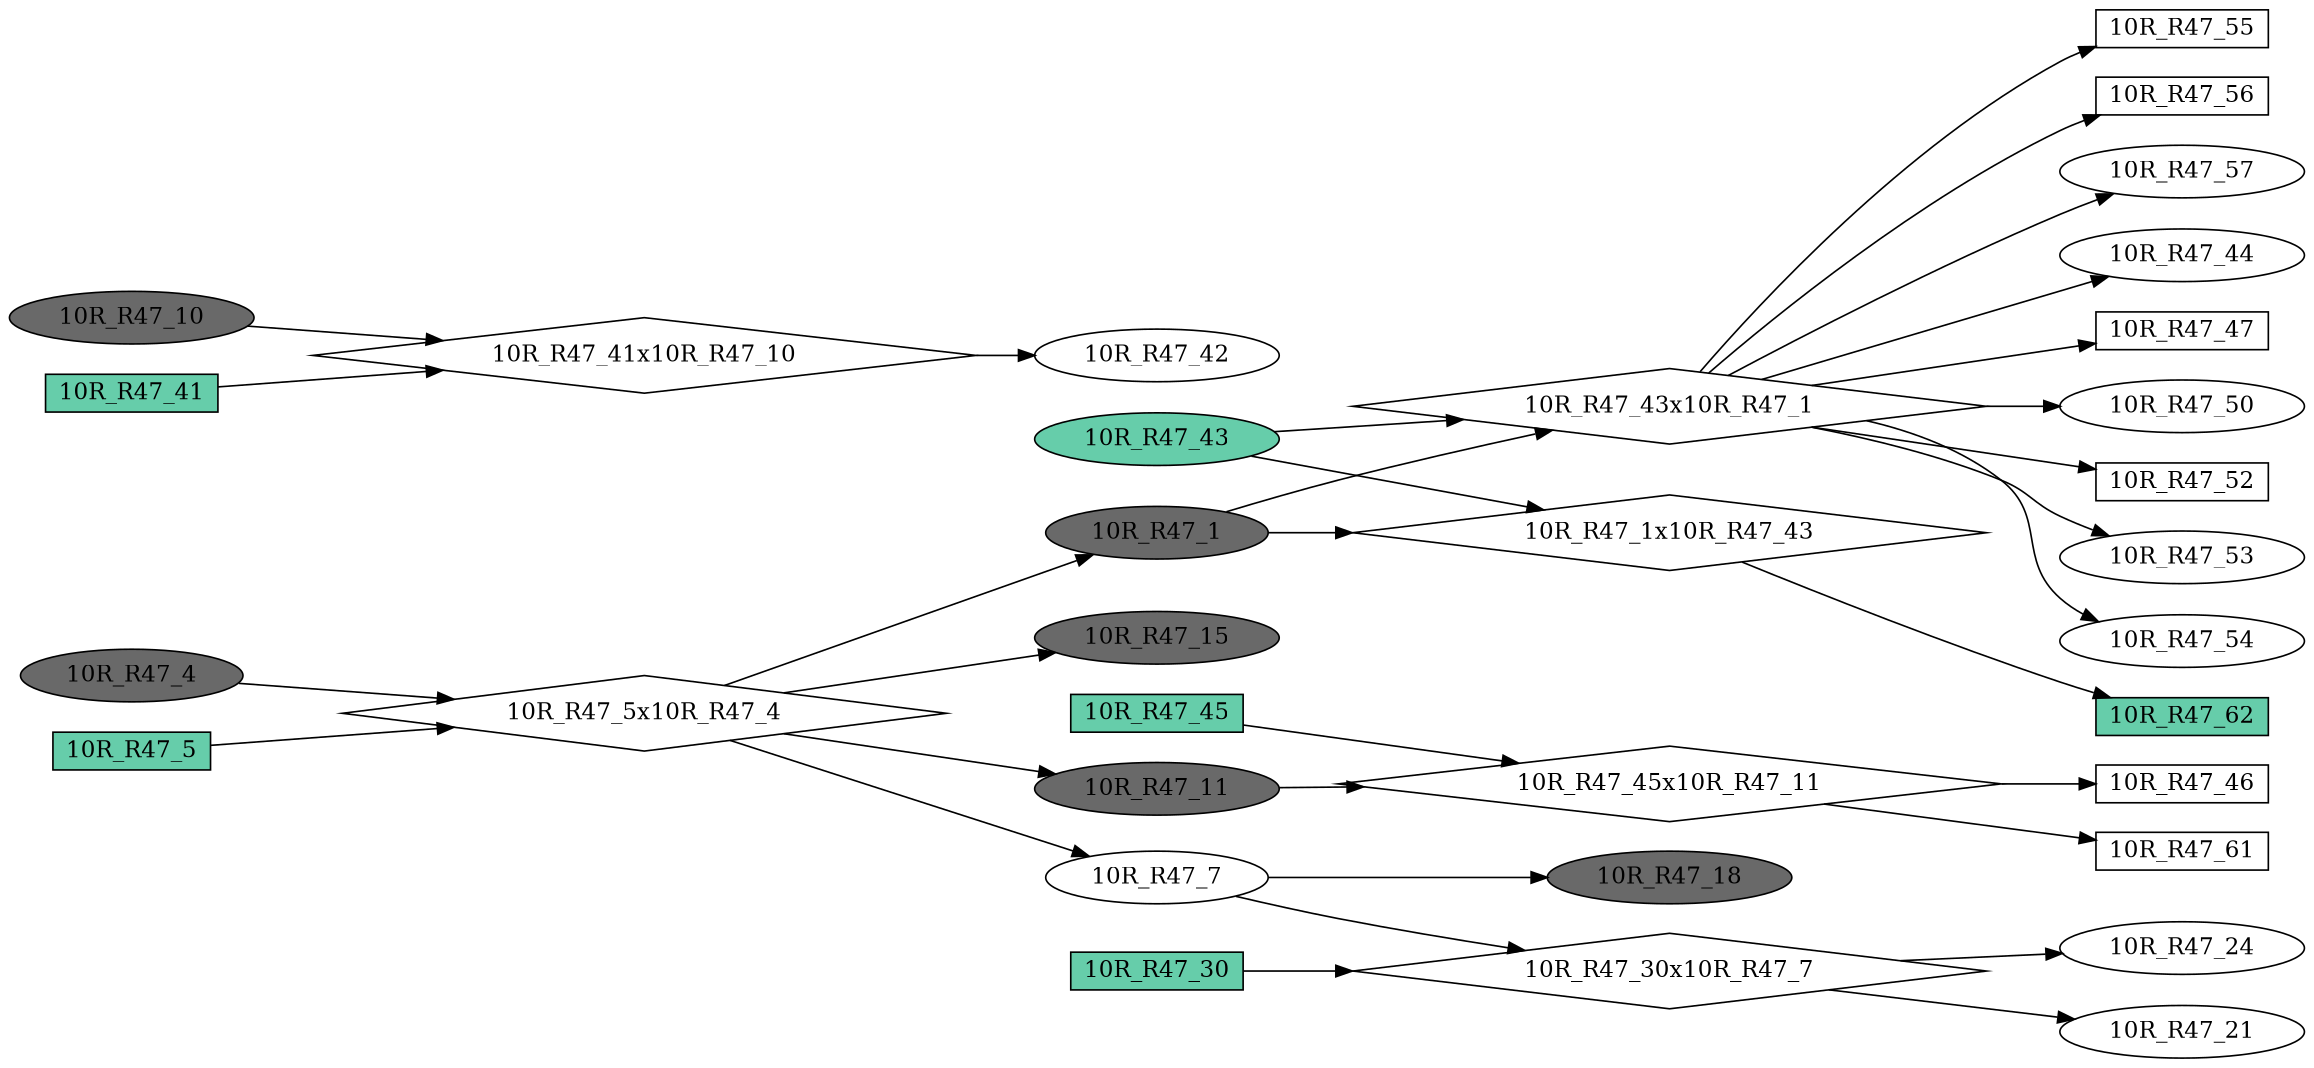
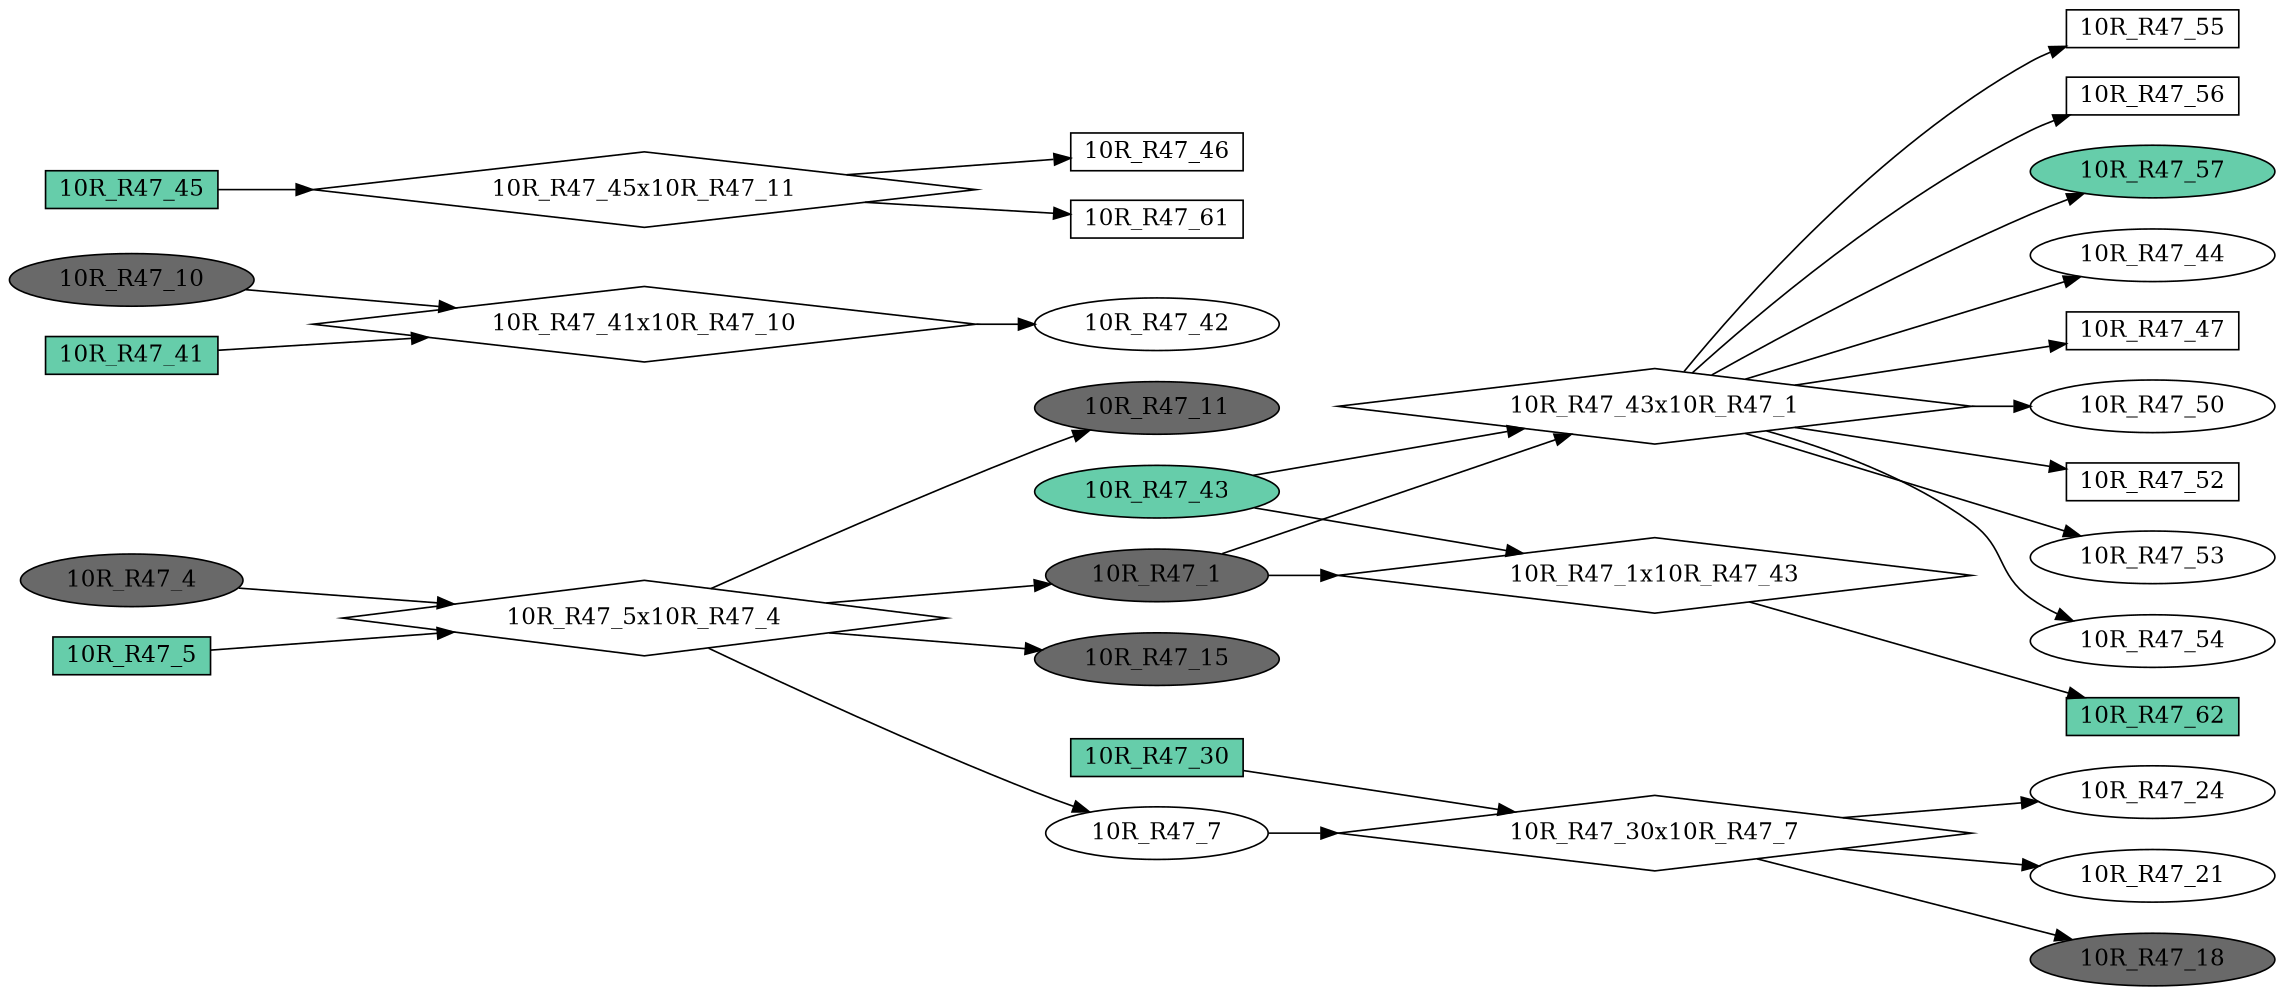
node "10R_R47_57": fillcolor white -> aquamarine3
edge "10R_R47_11" -> "10R_R47_45x10R_R47_11": removed
edge "10R_R47_7" -> "10R_R47_18": now "10R_R47_30x10R_R47_7" -> "10R_R47_18"
